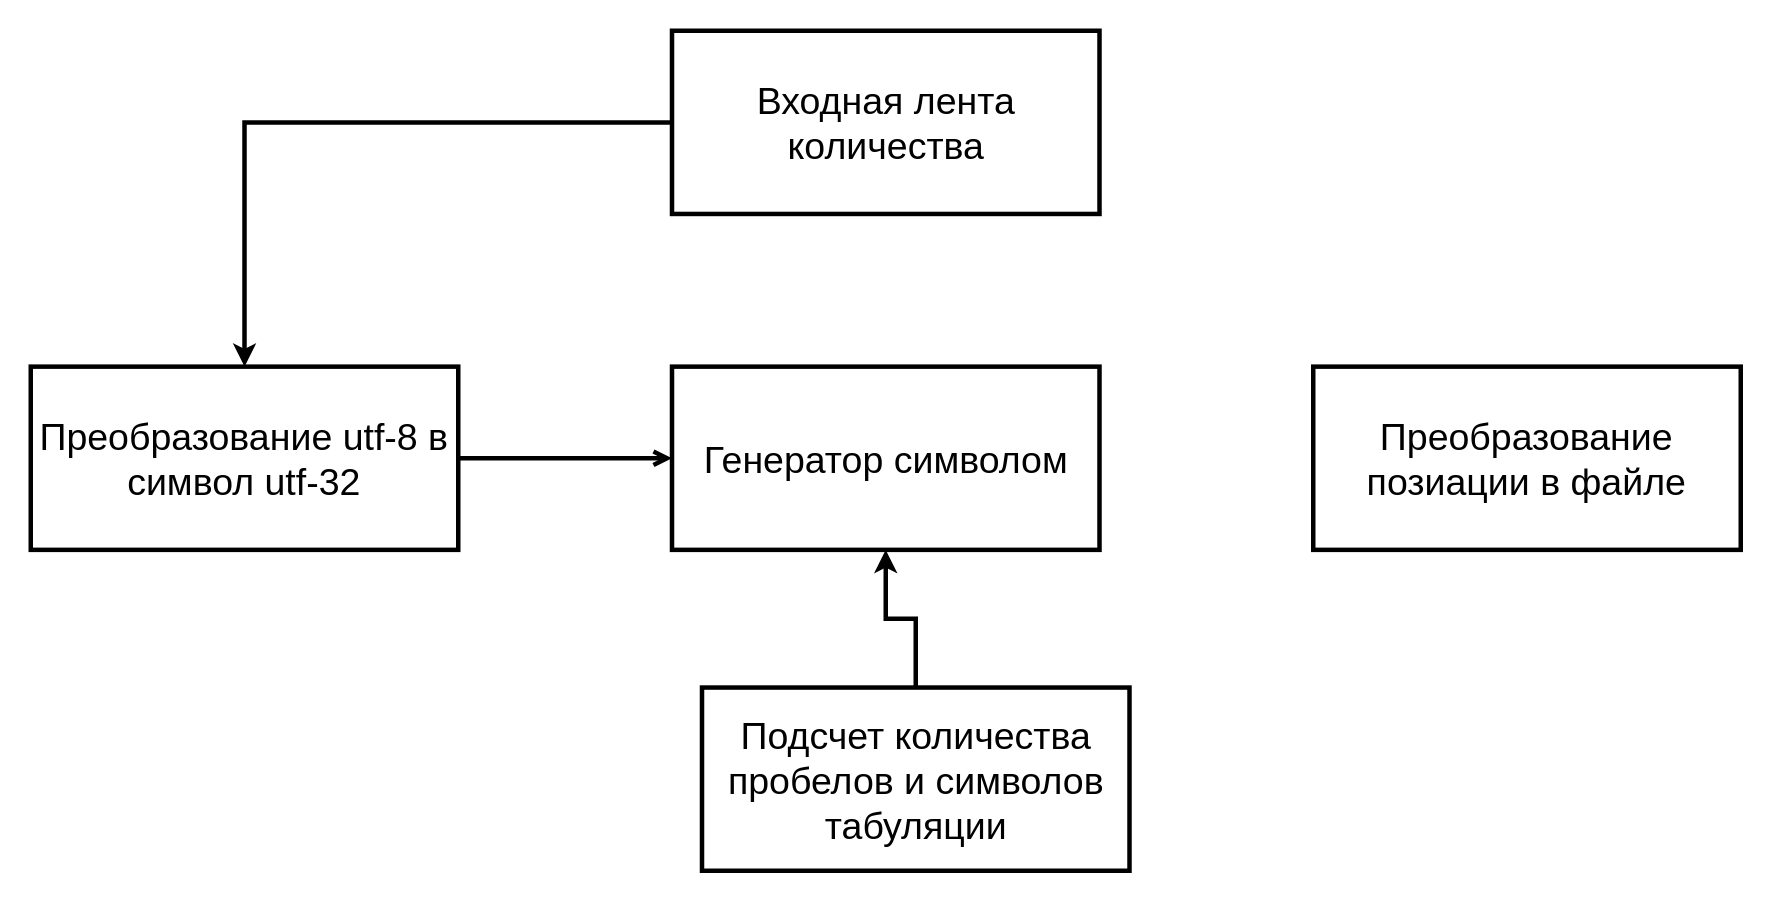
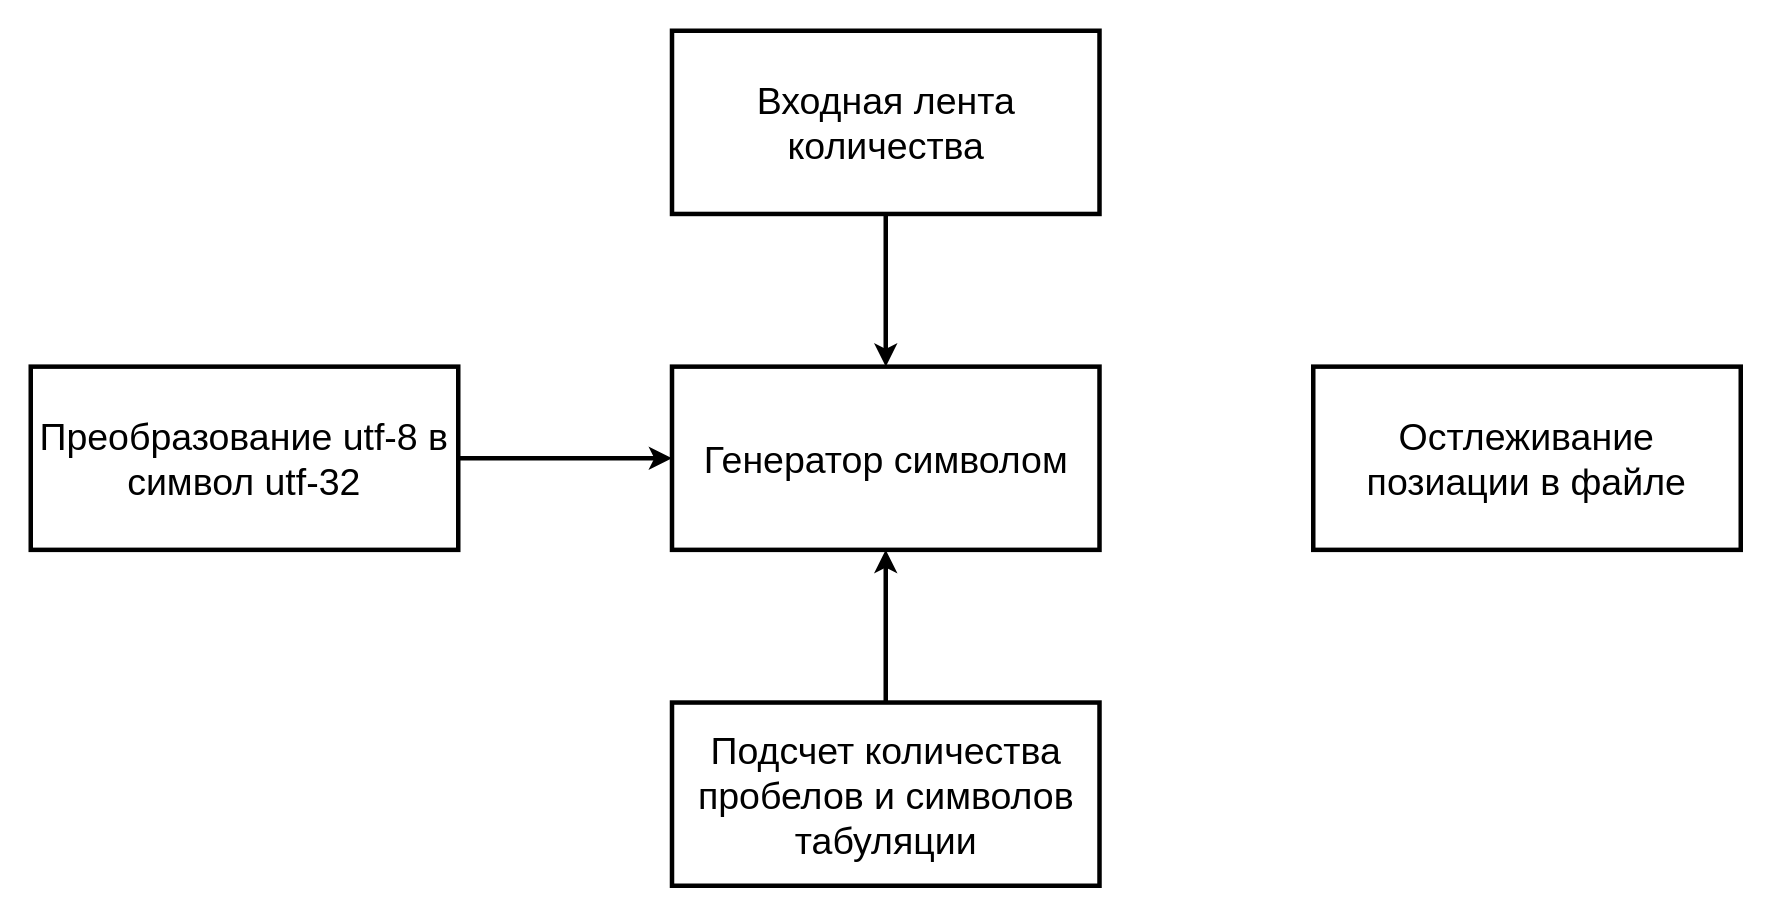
edge "Входная лента количества" -> "Преобразование utf-8 в символ utf-32": now "Входная лента количества" -> "Генератор символом"
edge "Преобразование utf-8 в символ utf-32" -> "Генератор символом": arrowhead open -> classic
node "Преобразование позиации в файле": label "Преобразование позиации в файле" -> "Остлеживание позиации в файле"
node "Подсчет количества пробелов и символов табуляции": moved (916, 779) -> (886, 794)
